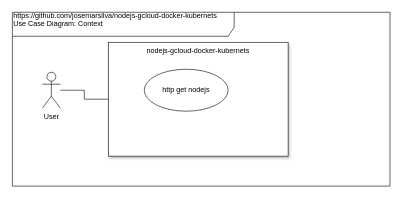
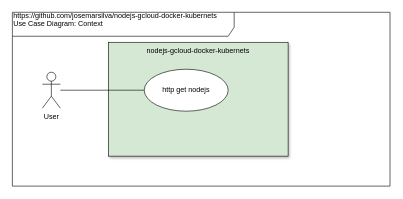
node "nodejs-gcloud-docker-kubernets": fillcolor #ffffff -> #d5e8d4
edge "User" -- "nodejs-gcloud-docker-kubernets": now "User" -- "http get nodejs"
